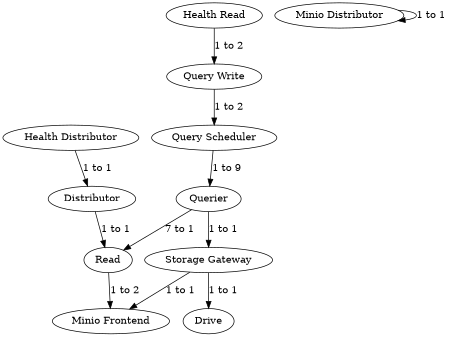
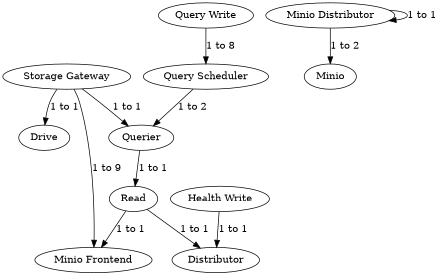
node "Health Read": removed
node "Minio": added
edge "Query Write" -> "Query Scheduler": label "1 to 2" -> "1 to 8"
node "Health Distributor": label "Health Distributor" -> "Health Write"
edge "Query Scheduler" -> "Querier": label "1 to 9" -> "1 to 2"
edge "Distributor" -> "Read": reversed
edge "Querier" -> "Storage Gateway": reversed
edge "Querier" -> "Read": label "7 to 1" -> "1 to 1"
edge "Read" -> "Minio Frontend": label "1 to 2" -> "1 to 1"
edge "Storage Gateway" -> "Minio Frontend": label "1 to 1" -> "1 to 9"
